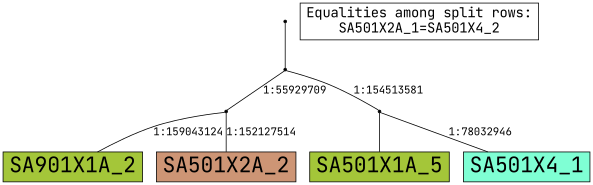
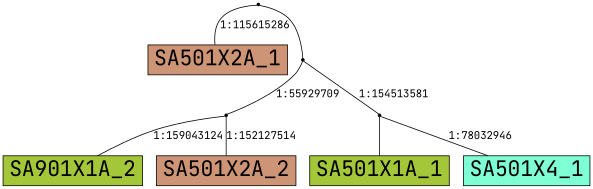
node "Equalities among split rows: SA501X2A_1=SA501X4_2": removed
node "SA501X2A_1": added
node "SA501X1A_5": label "SA501X1A_5" -> "SA501X1A_1"
